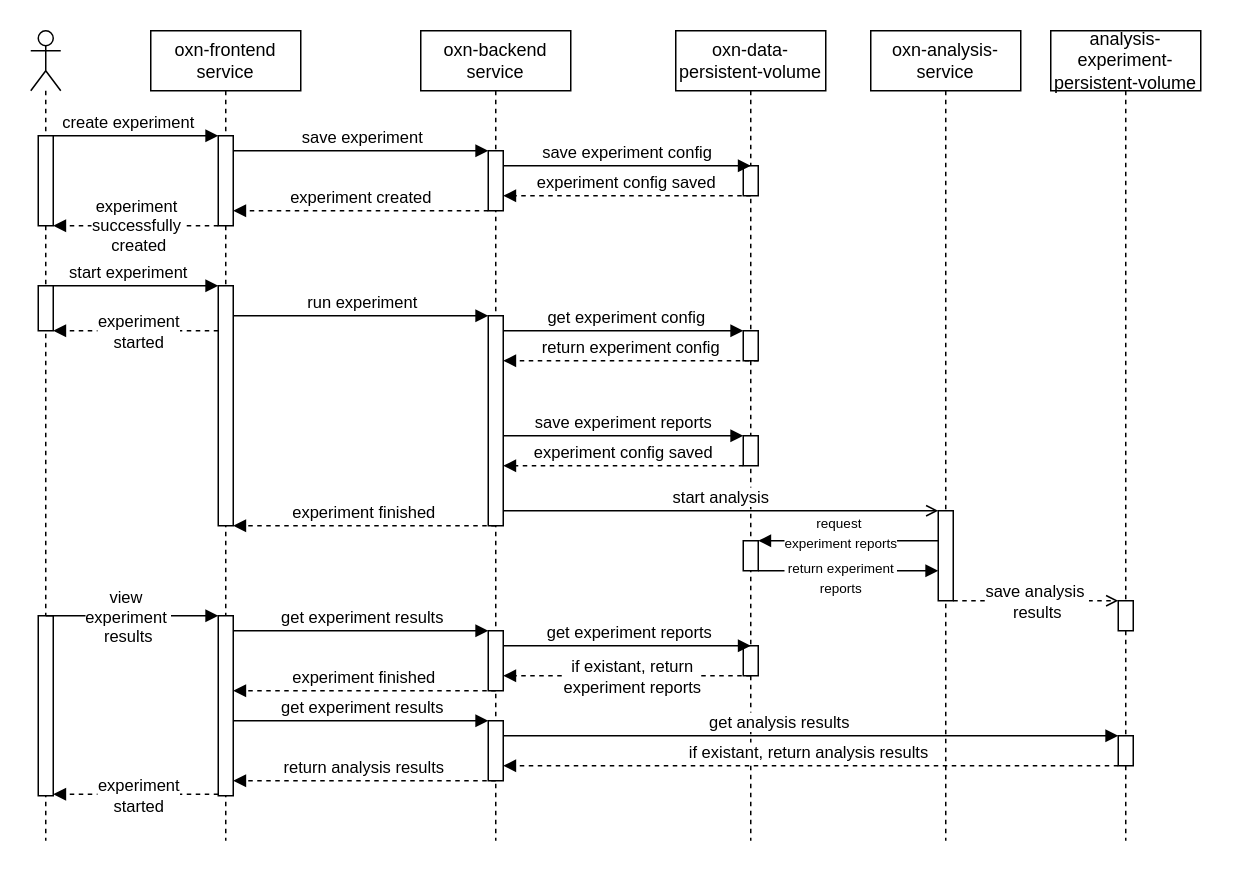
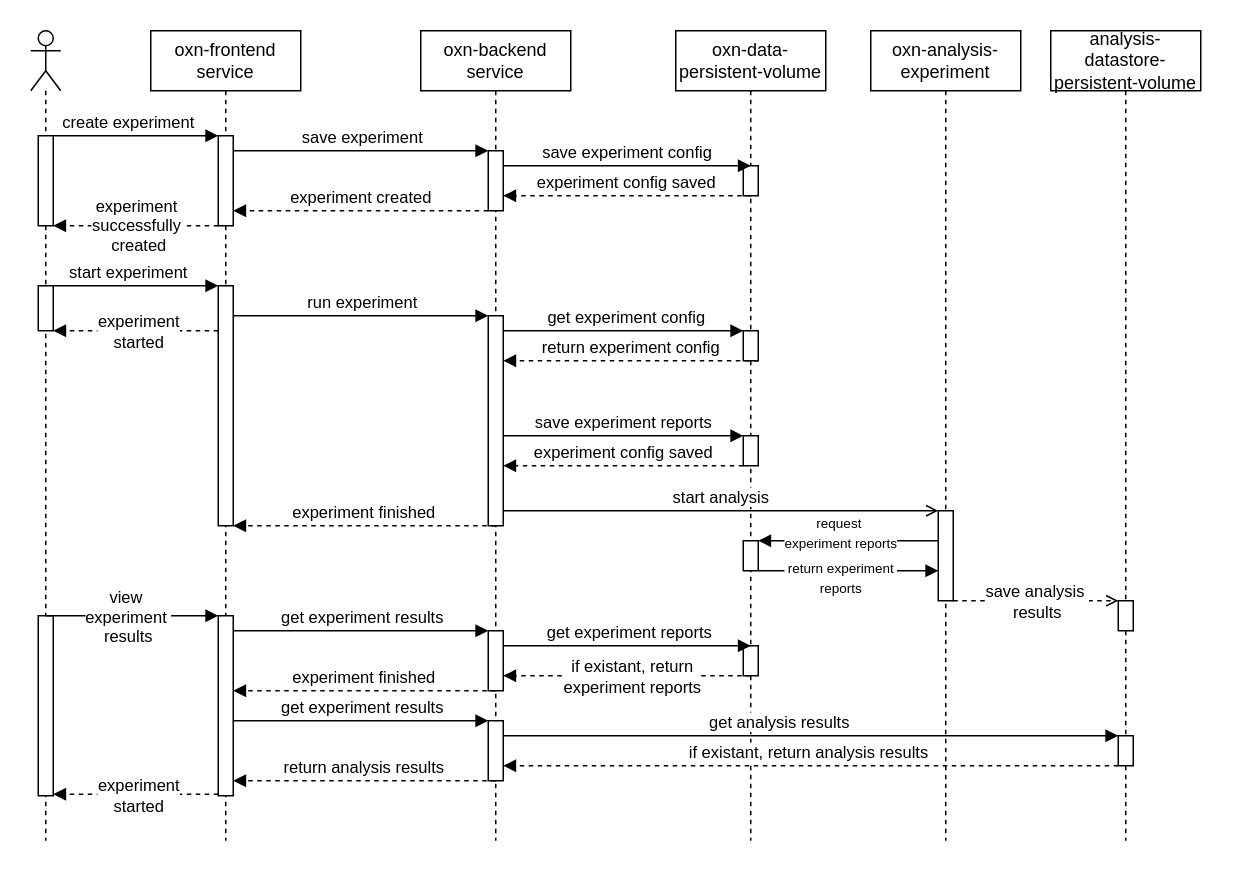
node "oxn-analysis-service": label "oxn-analysis-service" -> "oxn-analysis-experiment"
node "analysis-experiment-persistent-volume": label "analysis-experiment-persistent-volume" -> "analysis-datastore-persistent-volume"
